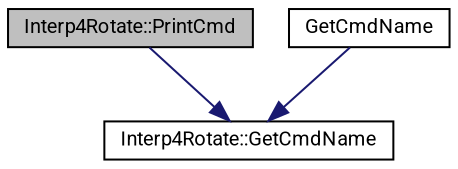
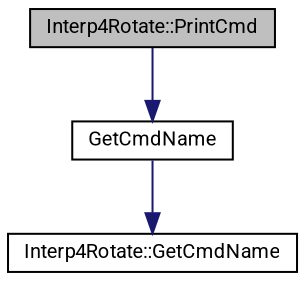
edge "Interp4Rotate::PrintCmd" -> "Interp4Rotate::GetCmdName": now "Interp4Rotate::PrintCmd" -> "GetCmdName"
